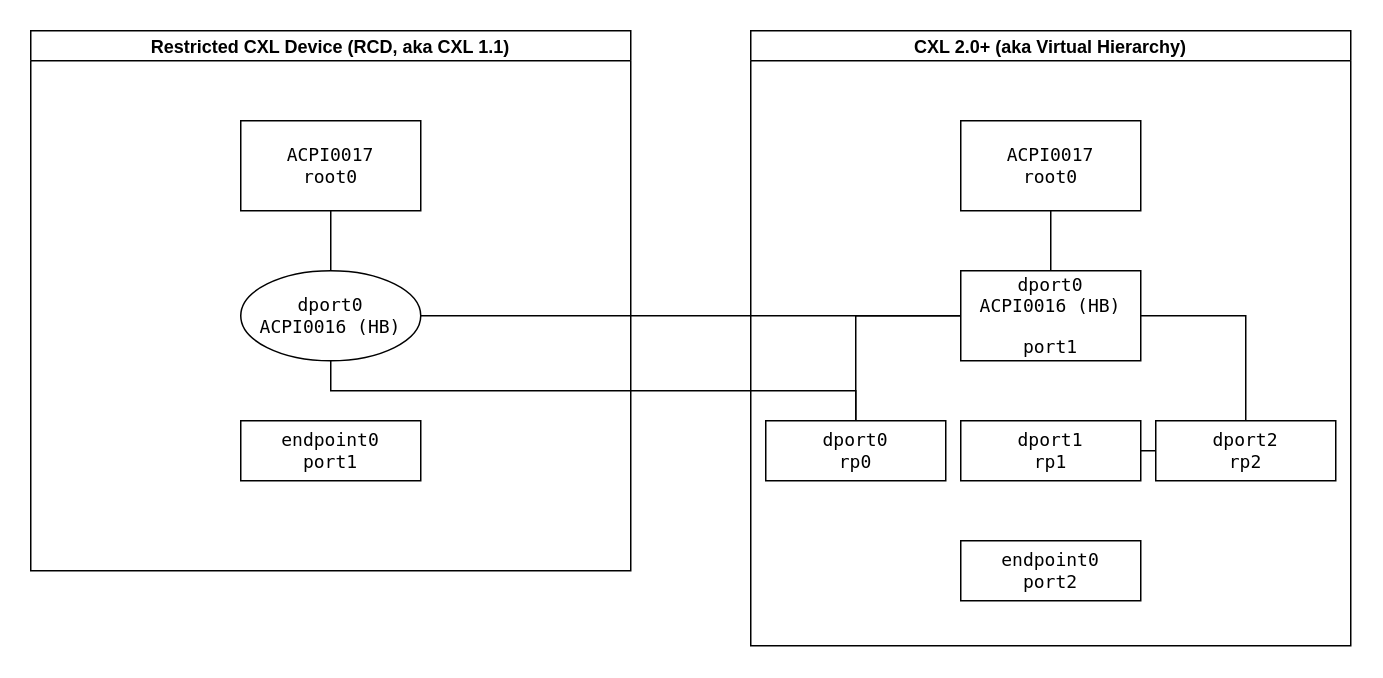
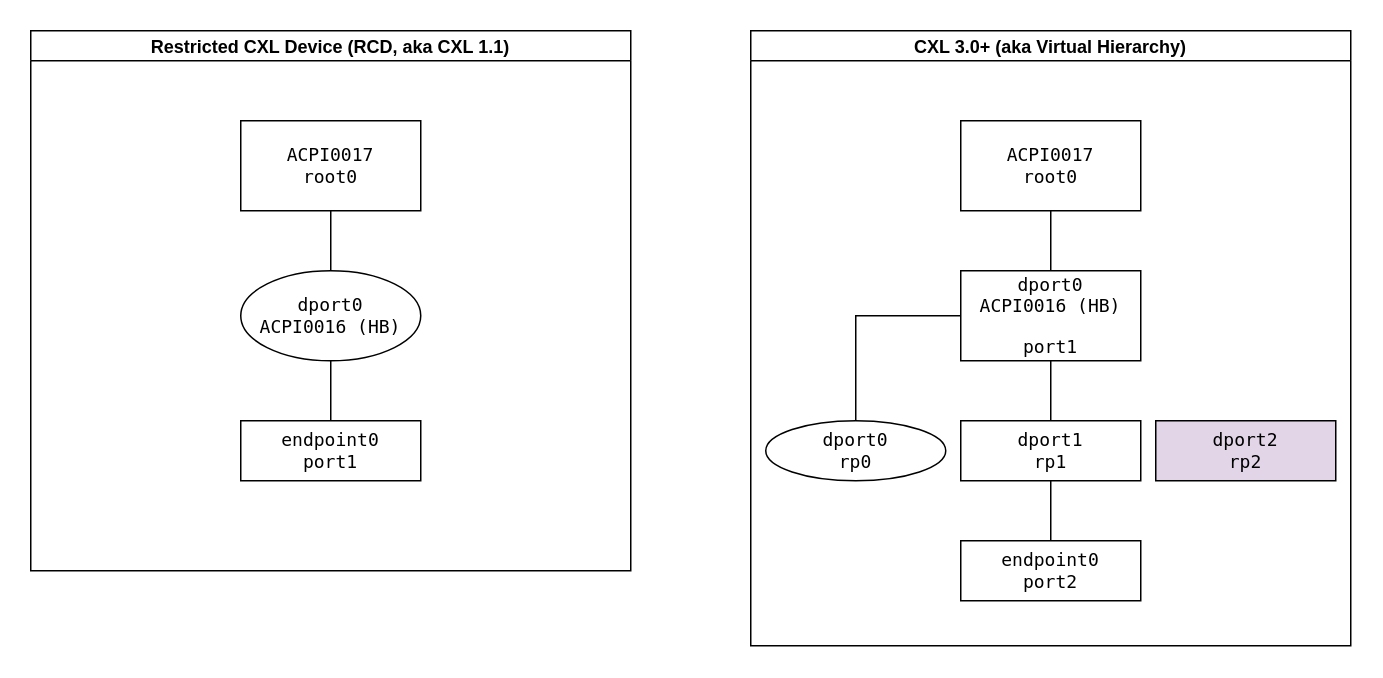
node "CXL 2.0+ (aka Virtual Hierarchy)": label "CXL 2.0+ (aka Virtual Hierarchy)" -> "CXL 3.0+ (aka Virtual Hierarchy)"
edge "dport0 ACPI0016 (HB)" -- "dport0 ACPI0016 (HB)port1": now "dport1rp1" -- "dport0 ACPI0016 (HB)port1"
edge "dport0 ACPI0016 (HB)port1" -- "dport2rp2": removed
edge "dport0 ACPI0016 (HB)" -- "dport0rp0": now "dport0 ACPI0016 (HB)" -- "endpoint0port1"
node "dport0rp0": shape rectangle -> ellipse
edge "dport1rp1" -- "dport2rp2": now "dport1rp1" -- "endpoint0port2"
node "dport2rp2": fillcolor #ffffff -> #e1d5e7
